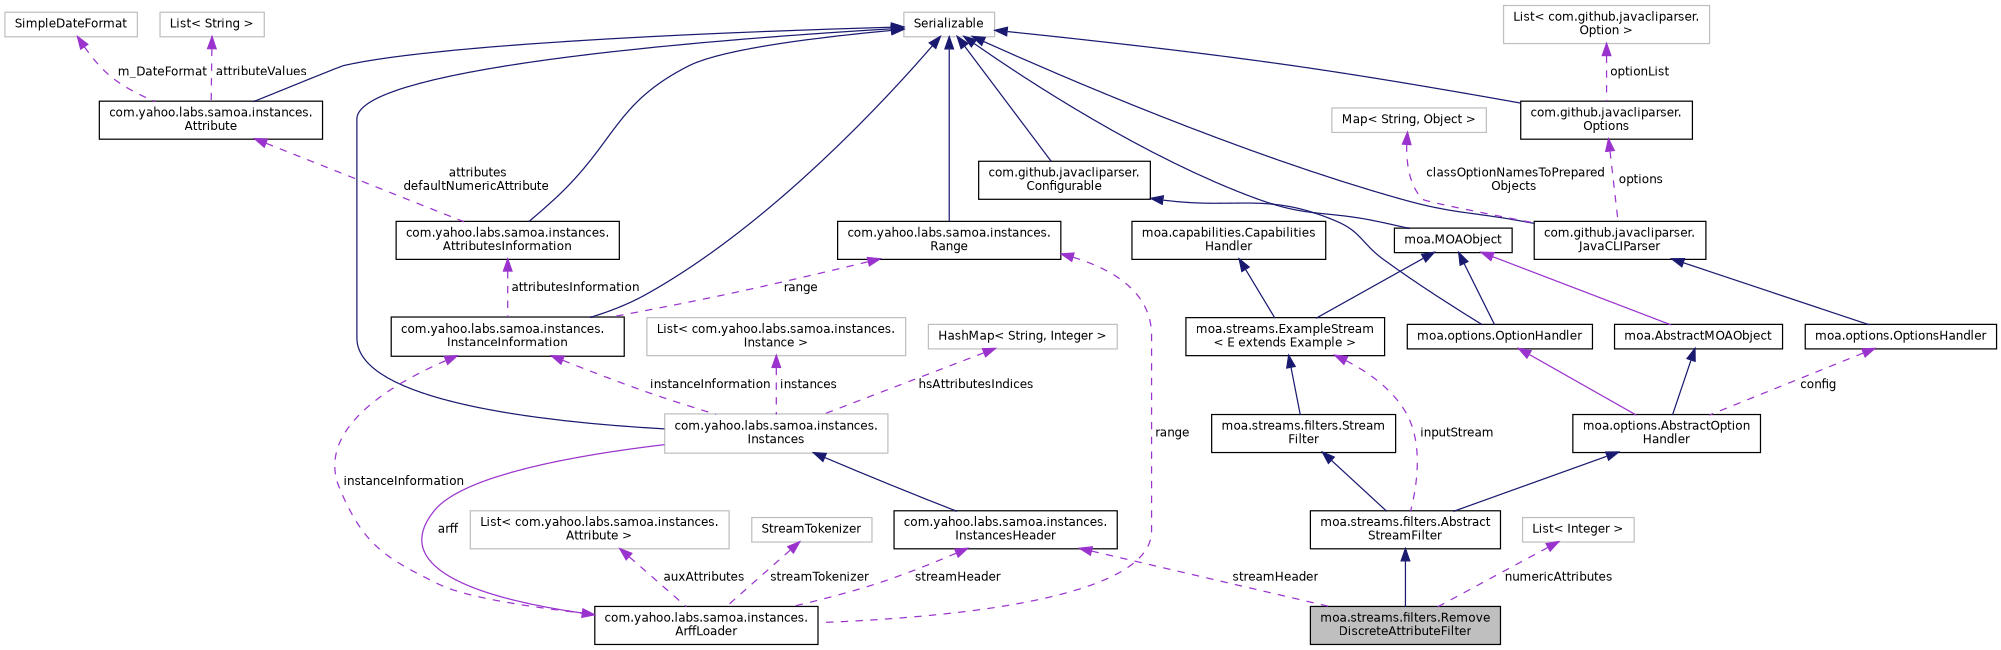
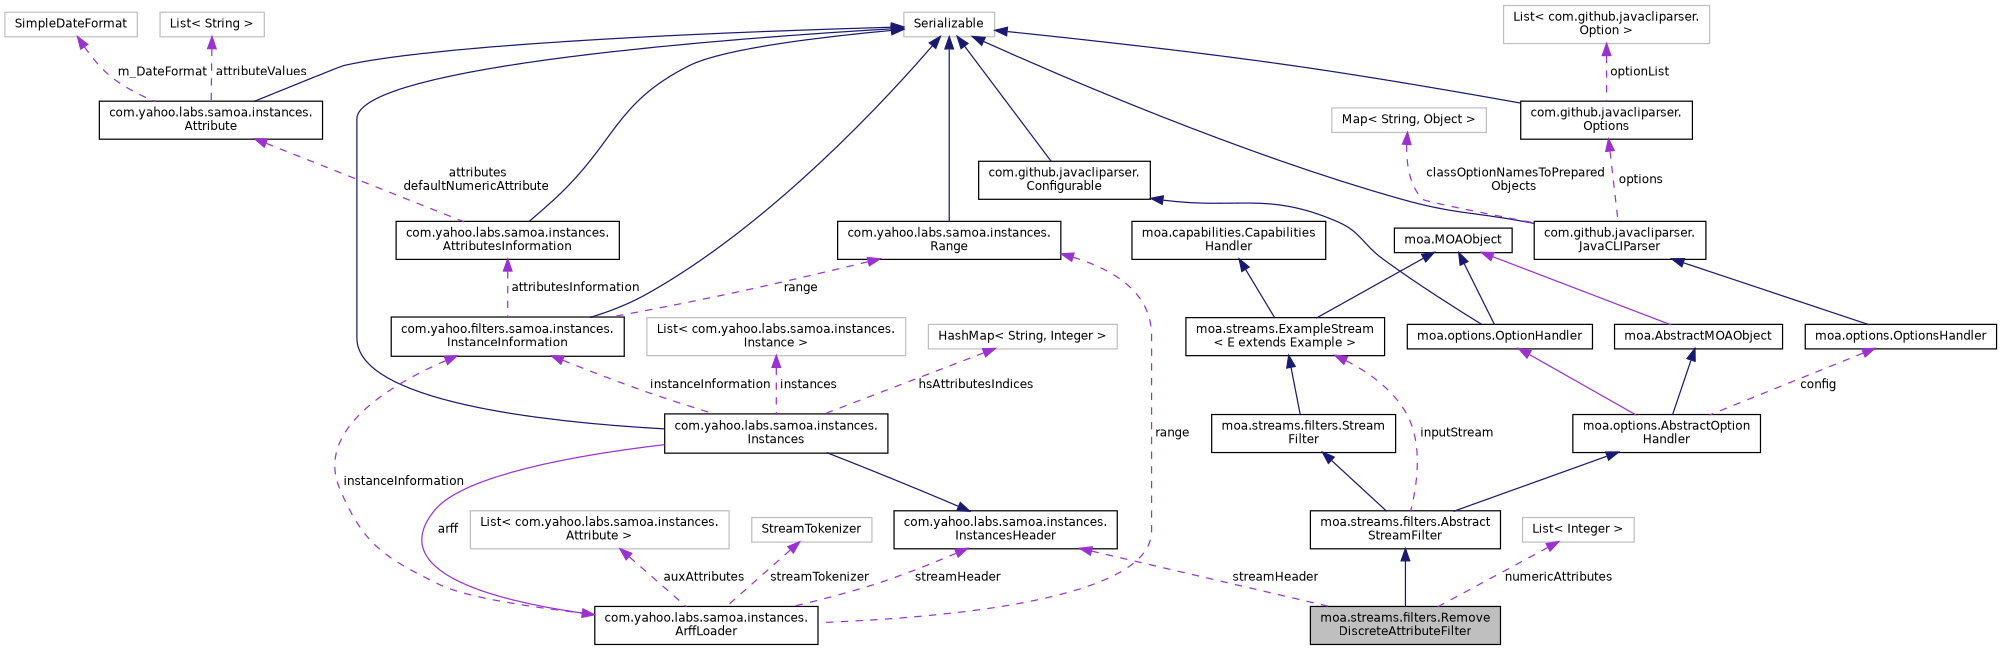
edge "moa.MOAObject" -> "Serializable": removed
node "com.yahoo.labs.samoa.instances. InstanceInformation": label "com.yahoo.labs.samoa.instances. InstanceInformation" -> "com.yahoo.filters.samoa.instances. InstanceInformation"
node "com.yahoo.labs.samoa.instances. Instances": color grey75 -> black
edge "com.yahoo.labs.samoa.instances. InstancesHeader" -> "com.yahoo.labs.samoa.instances. Instances": reversed
